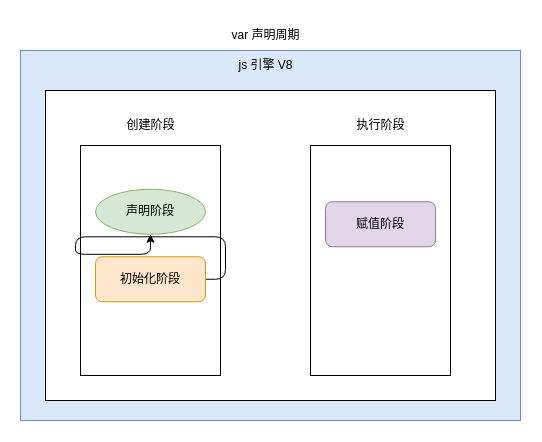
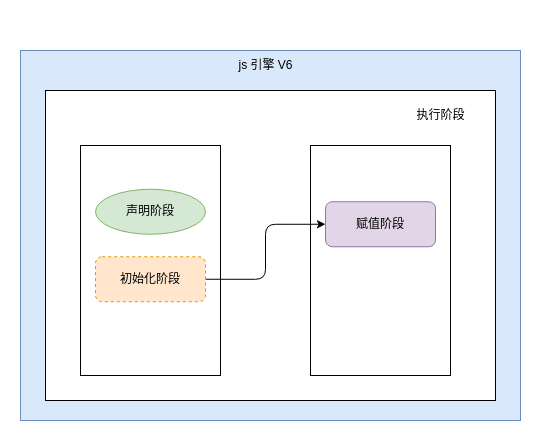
node "var 声明周期": removed
node "js 引擎 V8": label "js 引擎 V8" -> "js 引擎 V6"
node "创建阶段": removed
node "执行阶段": moved (381, 126) -> (441, 116)
edge "初始化阶段" -> "声明阶段": now "初始化阶段" -> "赋值阶段"
node "初始化阶段": style solid -> dashed
